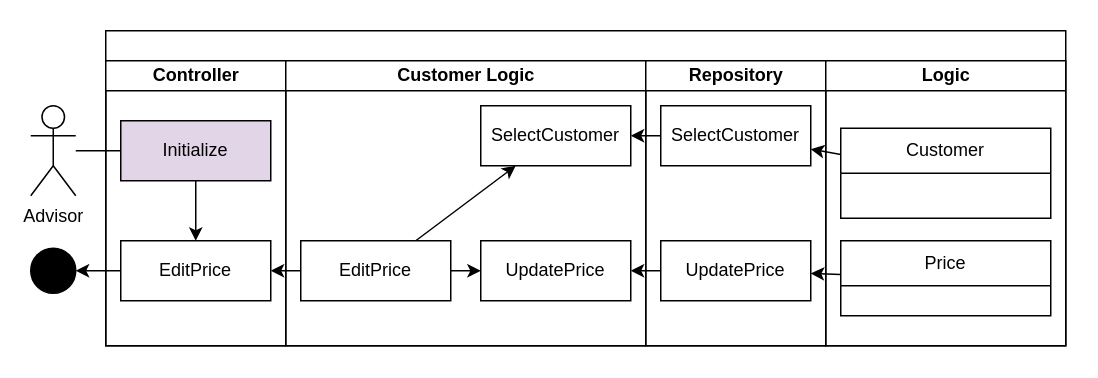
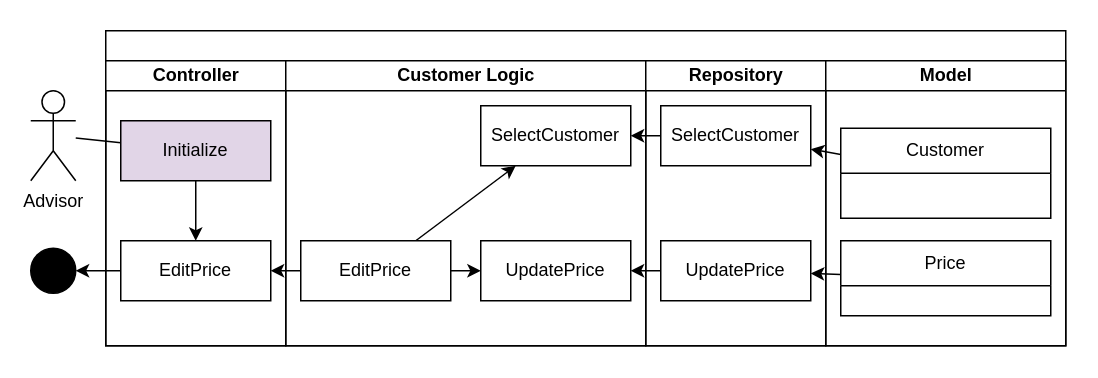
node "Logic": label "Logic" -> "Model"
node "Advisor": moved (53, 151) -> (53, 136)
